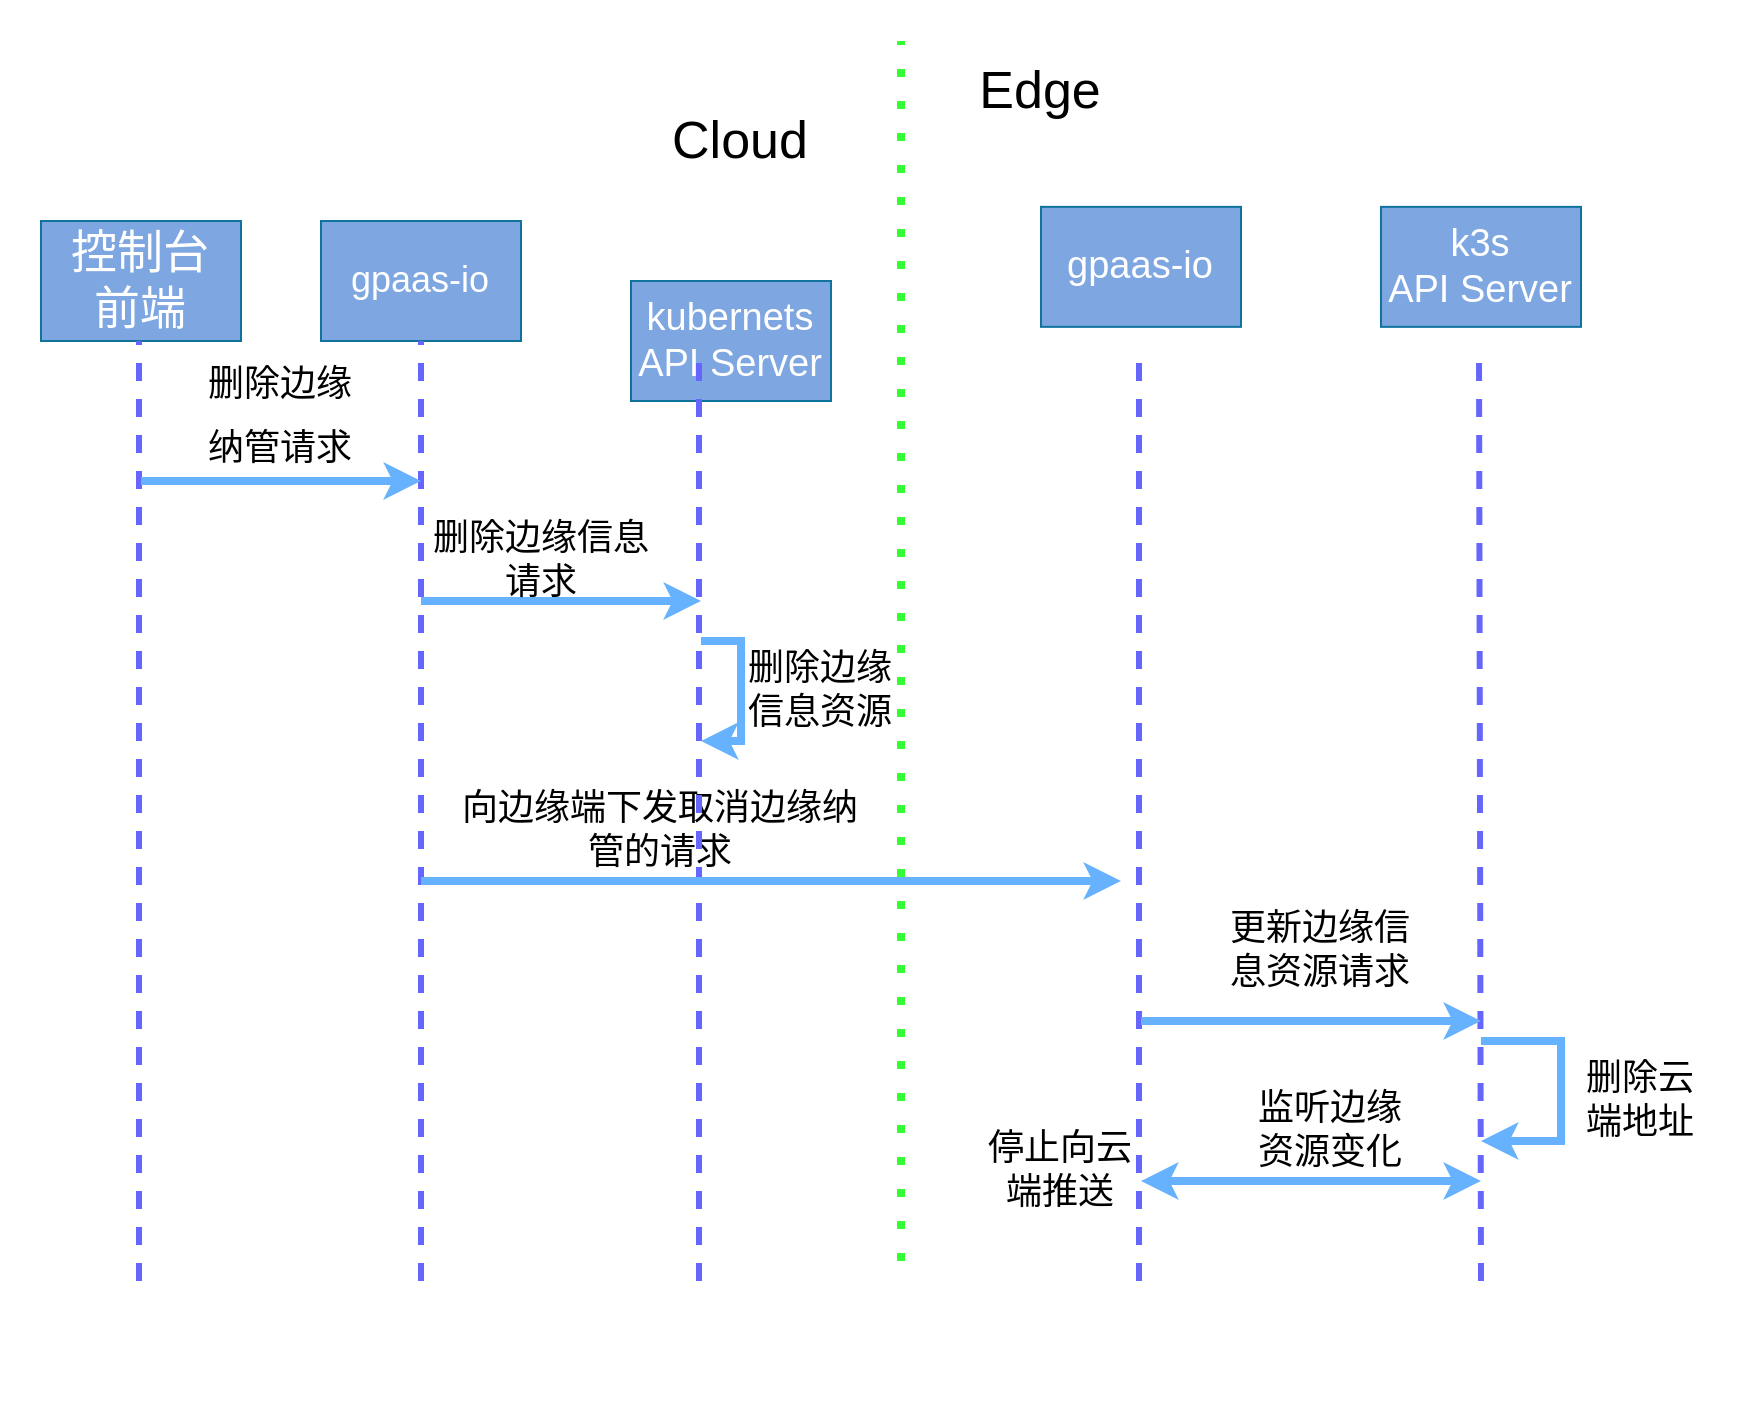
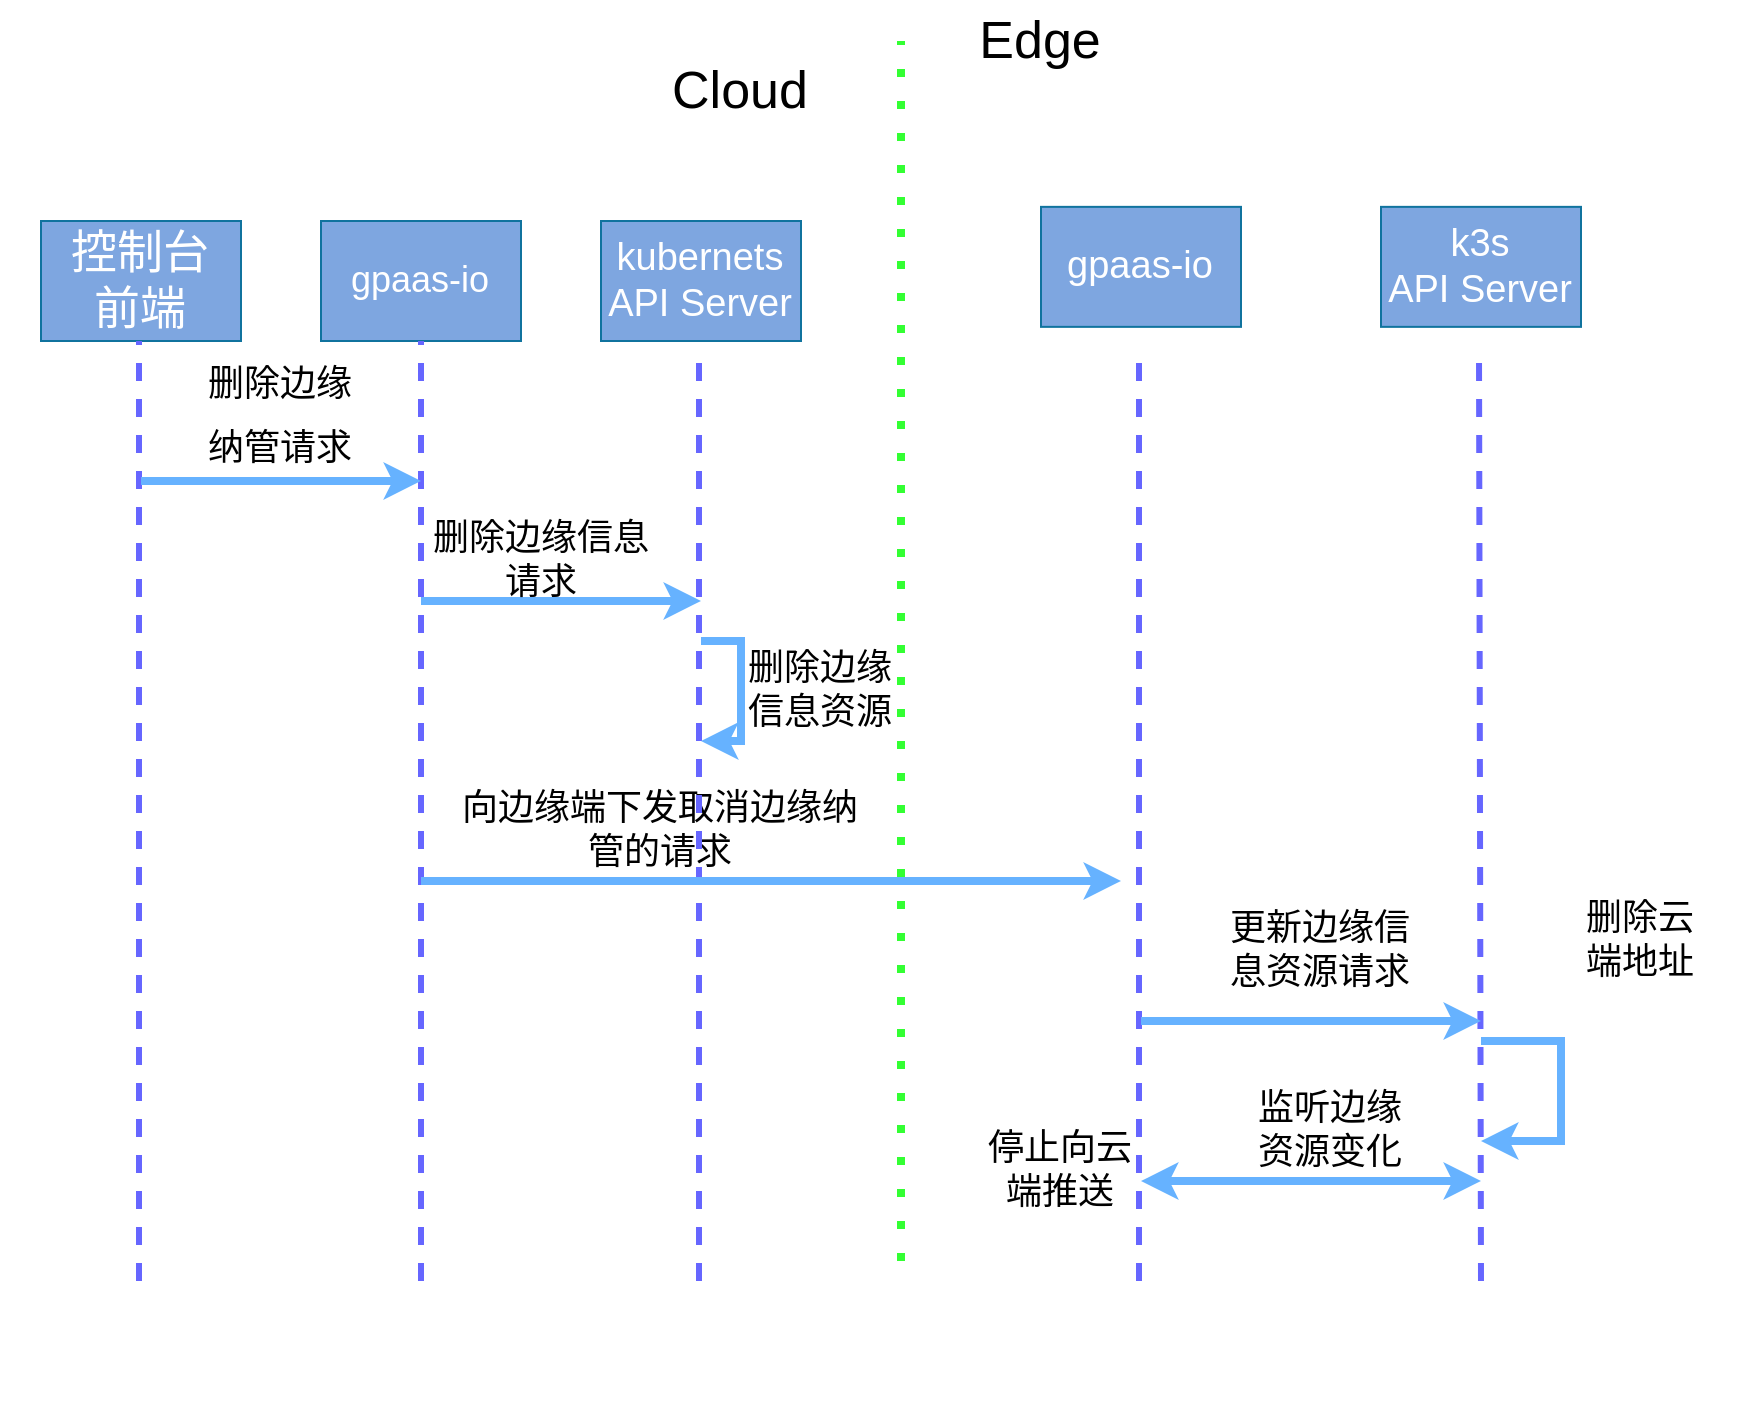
node "Edge": moved (1041, 91) -> (1041, 41)
node "Cloud": moved (741, 141) -> (741, 91)
node "kubernets API Server": moved (731, 341) -> (701, 281)
node "删除云端地址": moved (1641, 1101) -> (1641, 941)
